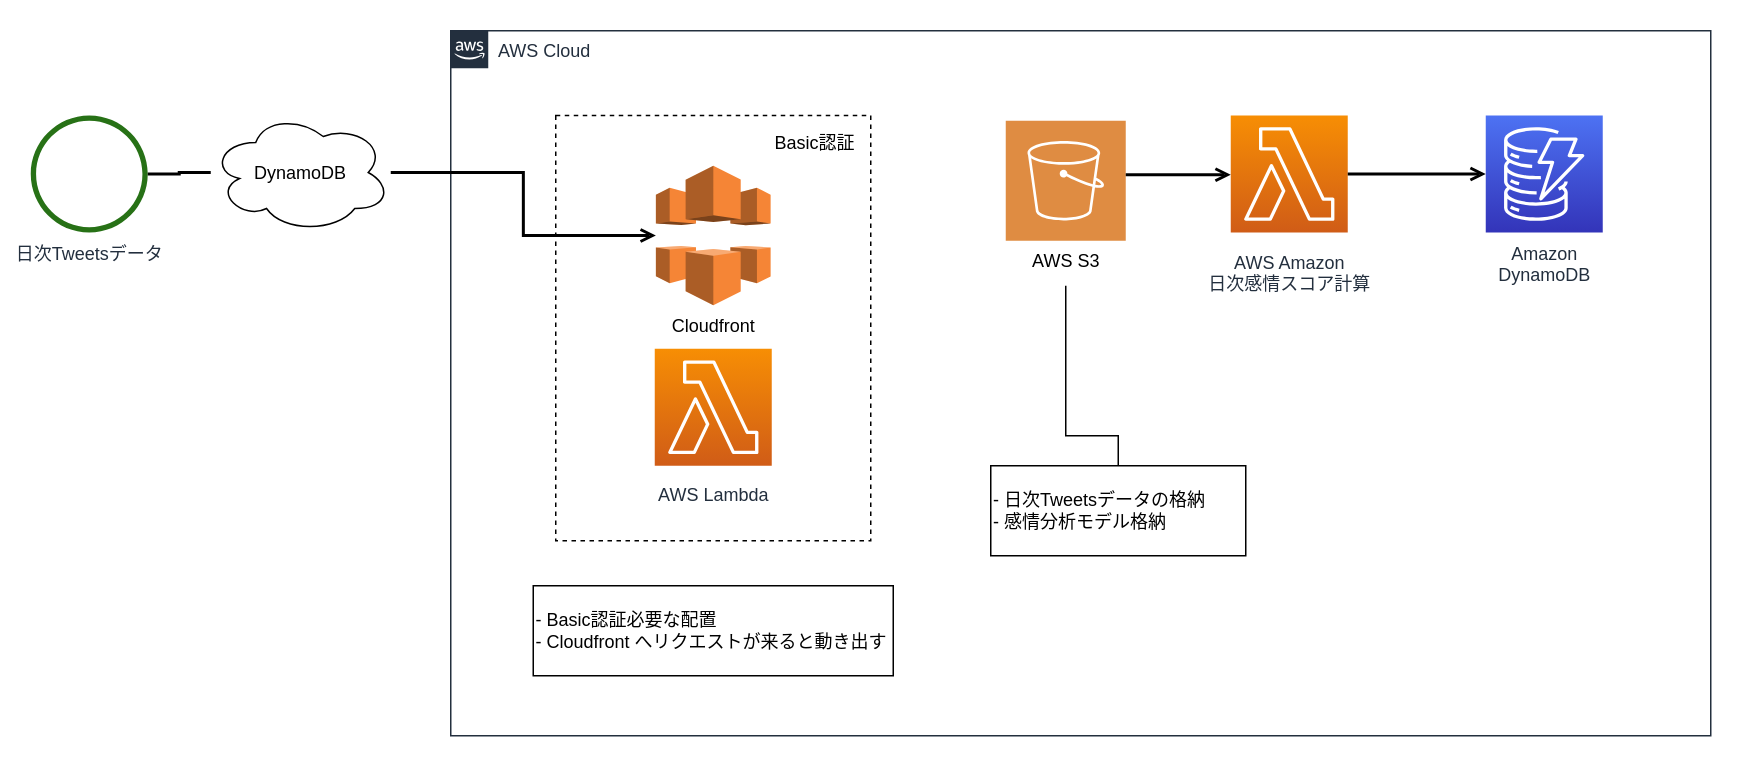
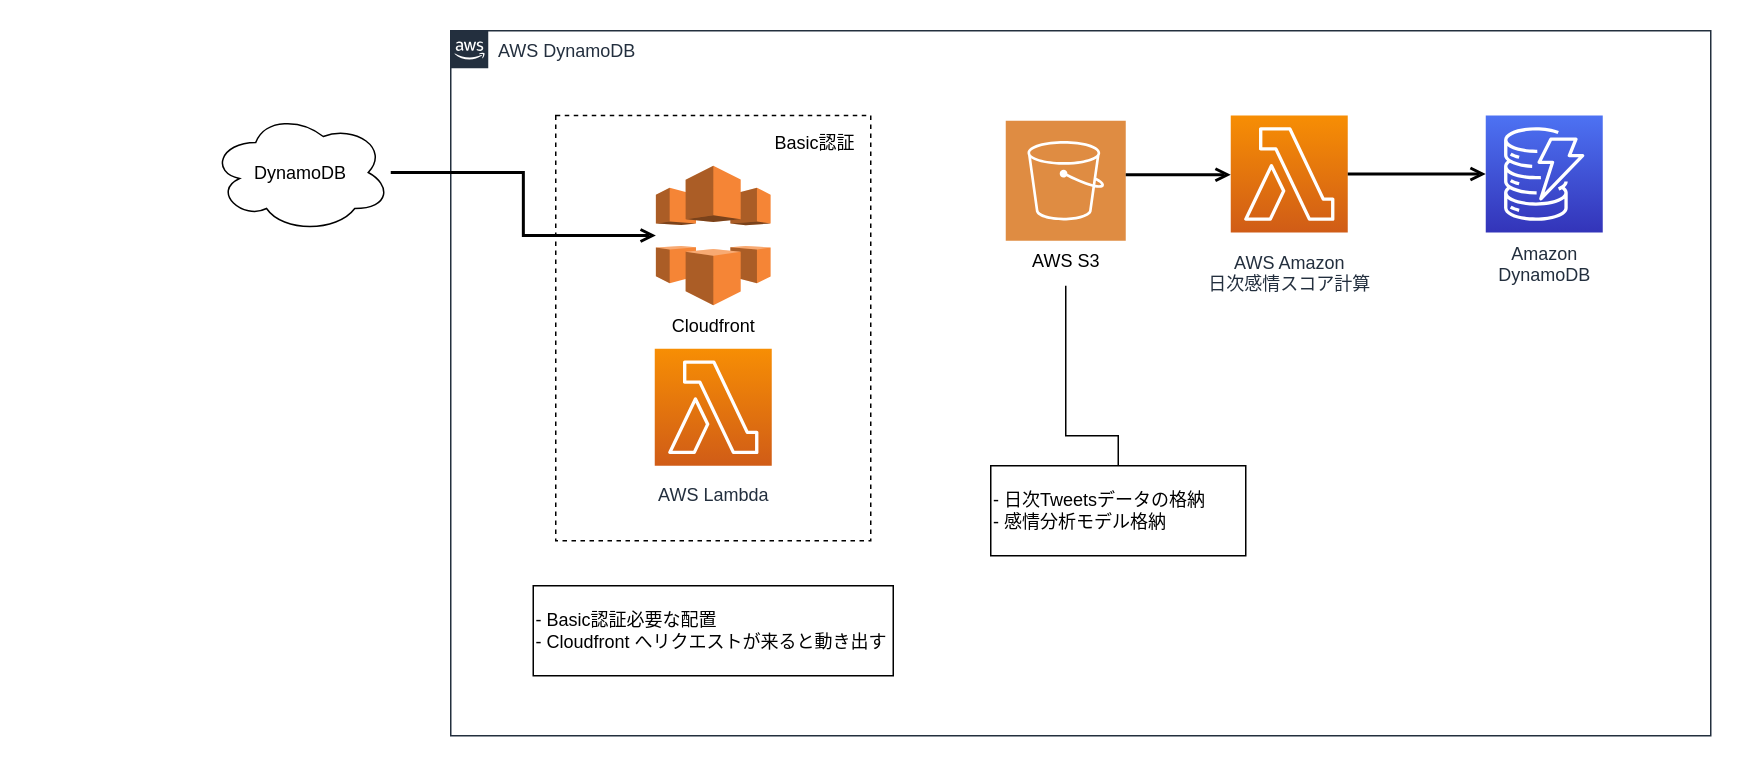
node "AWS Cloud": label "AWS Cloud" -> "AWS DynamoDB"
node "日次Tweetsデータ": removed
edge "DynamoDB" -- "日次Tweetsデータ": removed
